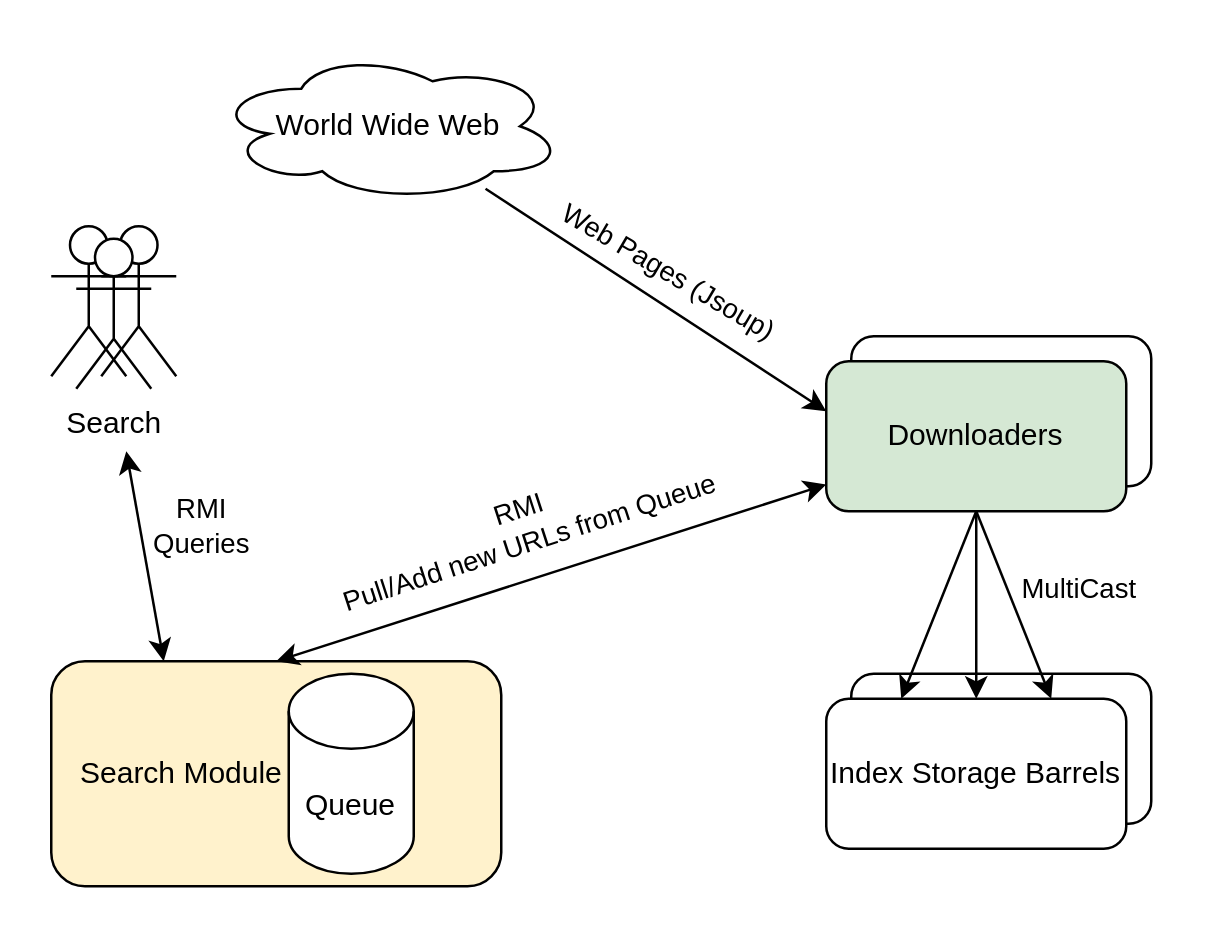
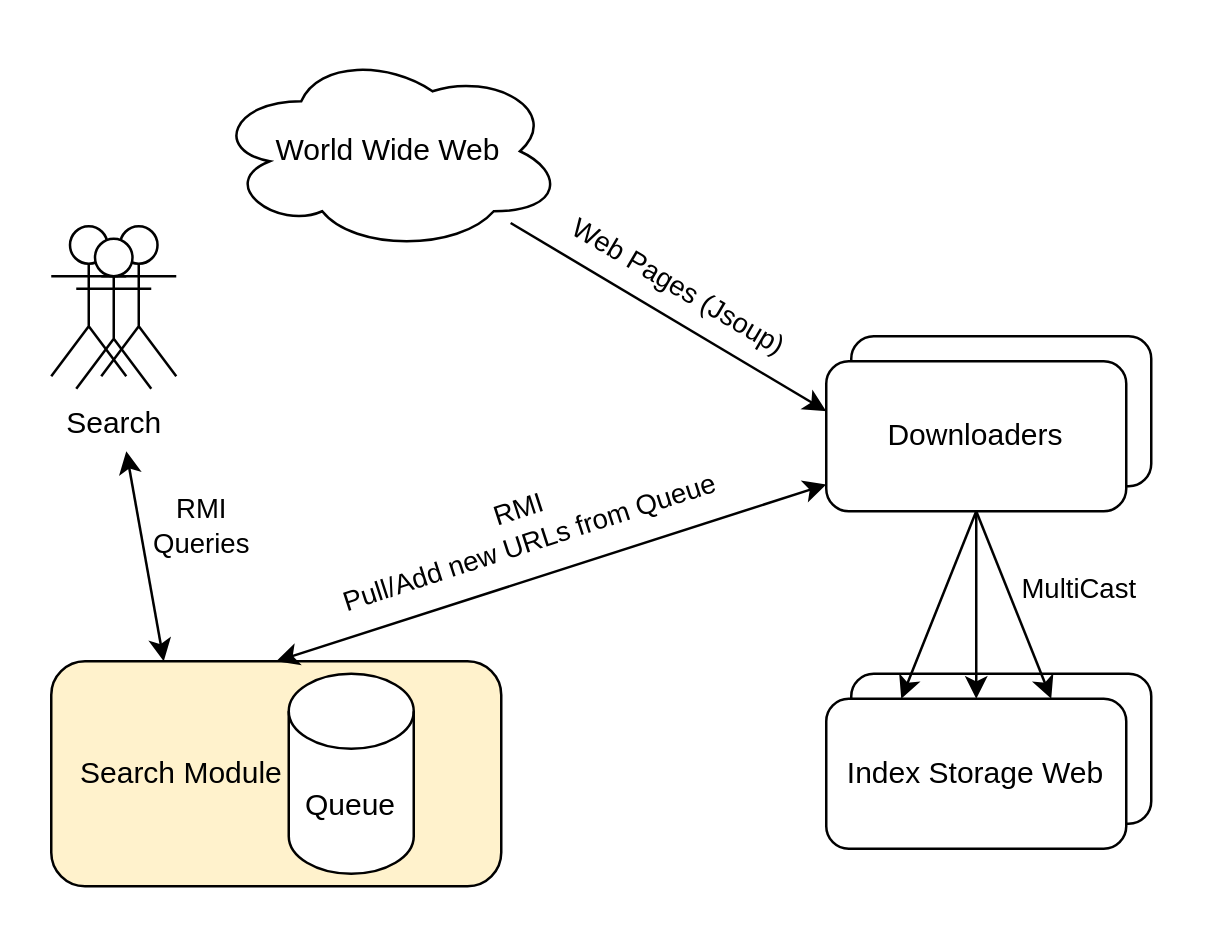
node "World Wide Web": size 350x150 -> 350x200
node "Downloaders": fillcolor #d5e8d4 -> #ffffff
node "Index Storage Barrels": label "Index Storage Barrels" -> "Index Storage Web"
